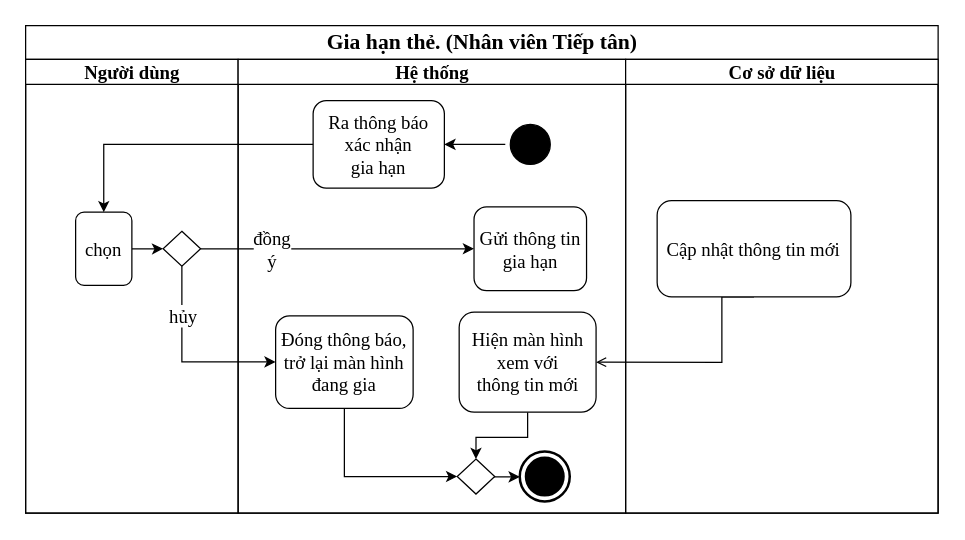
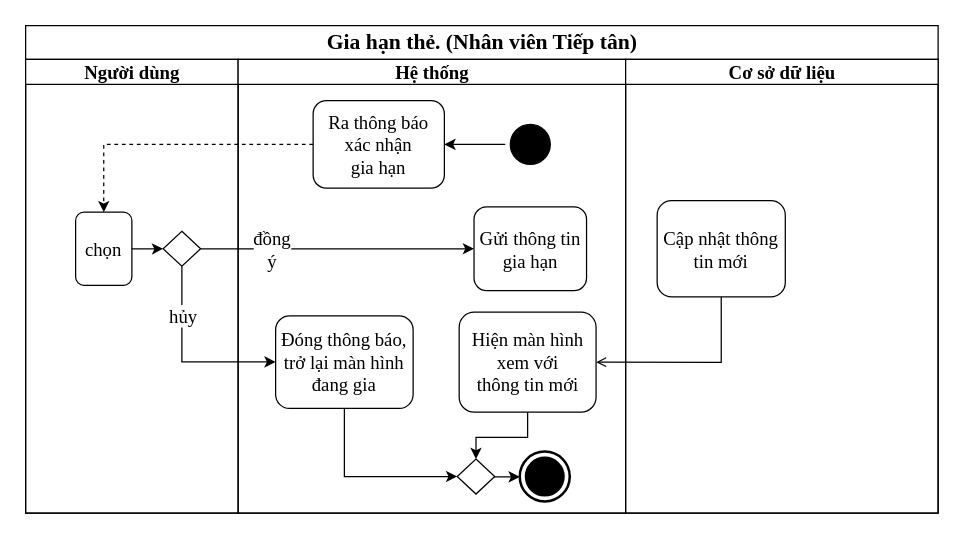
edge "Ra thông báo xác nhận gia hạn" -> "chọn": style solid -> dashed
node "Cập nhật thông tin mới": size 194x96 -> 128x96
